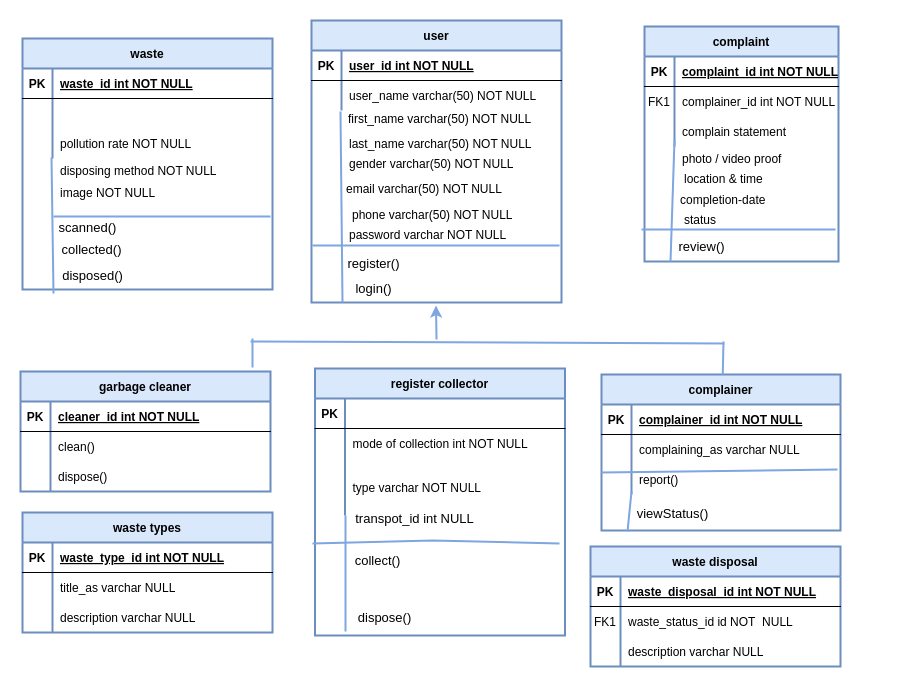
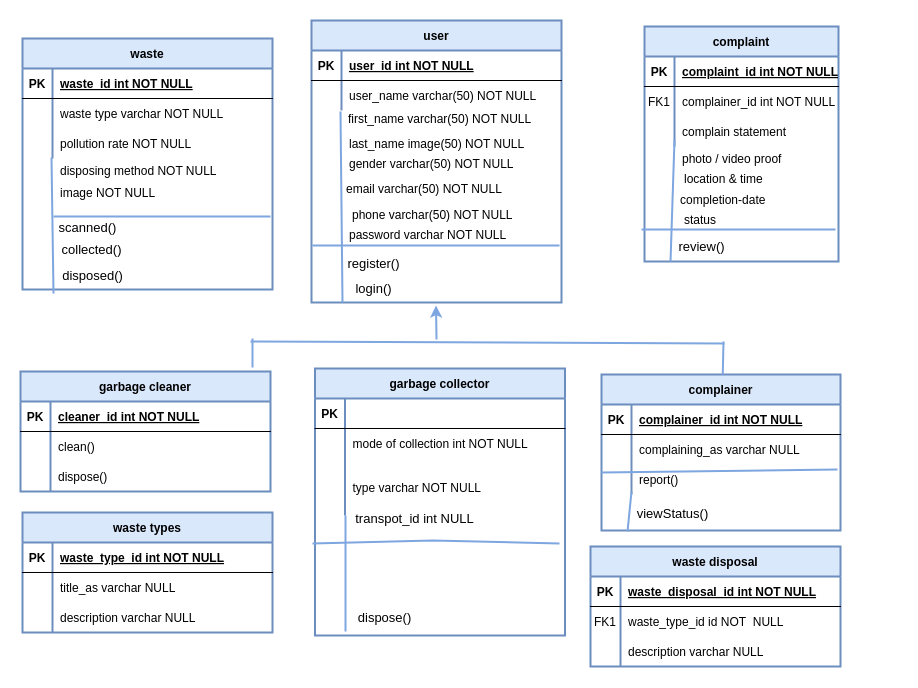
node "waste type varchar NOT NULL": added
node "last_name varchar(50) NOT NULL": label "last_name varchar(50) NOT NULL" -> "last_name image(50) NOT NULL"
node "register collector": label "register collector" -> "garbage collector"
node "collect()": removed
node "waste_status_id id NOT NULL": label "waste_status_id id NOT NULL" -> "waste_type_id id NOT NULL"
